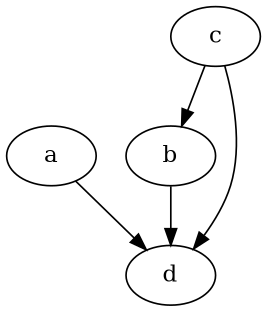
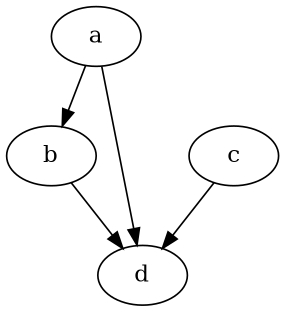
edge "c" -> "b": now "a" -> "b"
